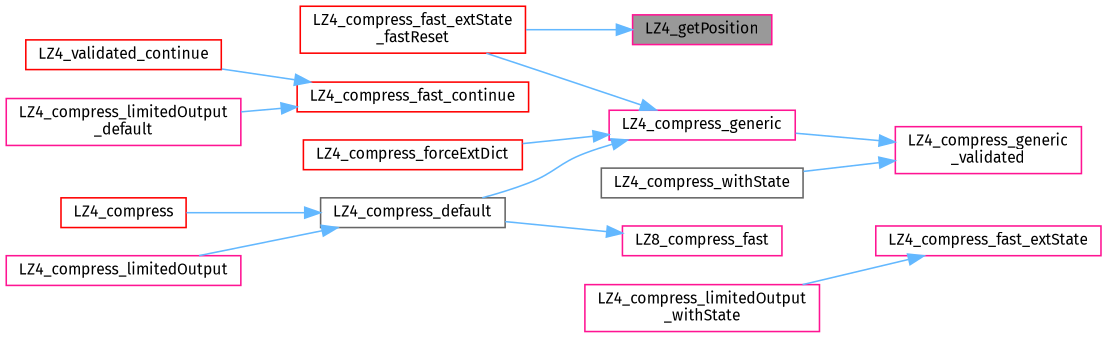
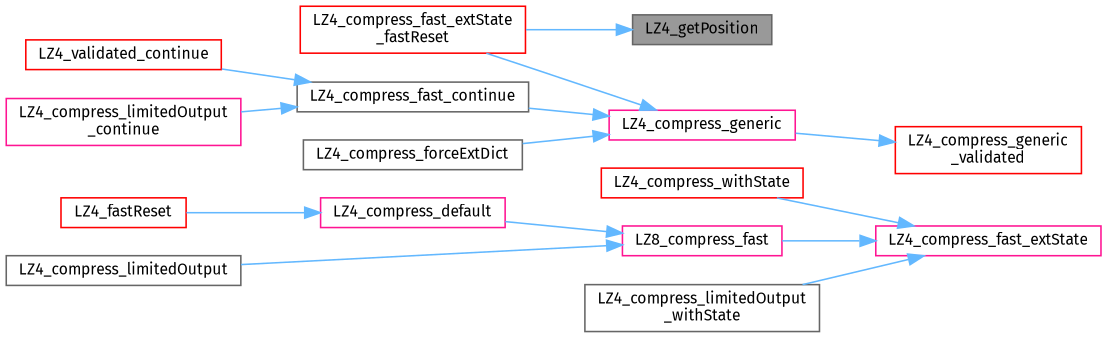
node "LZ4_getPosition": color deeppink -> gray40
node "LZ4_compress_fast_continue": color red -> gray40
node "LZ4_compress_limitedOutput _default": label "LZ4_compress_limitedOutput _default" -> "LZ4_compress_limitedOutput _continue"
node "LZ4_compress_generic _validated": color deeppink -> red
node "LZ4_compress_forceExtDict": color red -> gray40
edge "LZ4_compress_withState" -> "LZ4_compress_generic _validated": now "LZ4_compress_withState" -> "LZ4_compress_fast_extState"
edge "LZ4_compress_default" -> "LZ4_compress_generic": now "LZ4_compress_fast_continue" -> "LZ4_compress_generic"
node "LZ4_compress_withState": color gray40 -> red
node "LZ4_compress": label "LZ4_compress" -> "LZ4_fastReset"
node "LZ4_compress_default": color gray40 -> deeppink
edge "LZ8_compress_fast" -> "LZ4_compress_fast_extState": added
edge "LZ4_compress_limitedOutput" -> "LZ4_compress_default": now "LZ4_compress_limitedOutput" -> "LZ8_compress_fast"
node "LZ4_compress_limitedOutput": color deeppink -> gray40
node "LZ4_compress_limitedOutput _withState": color deeppink -> gray40
